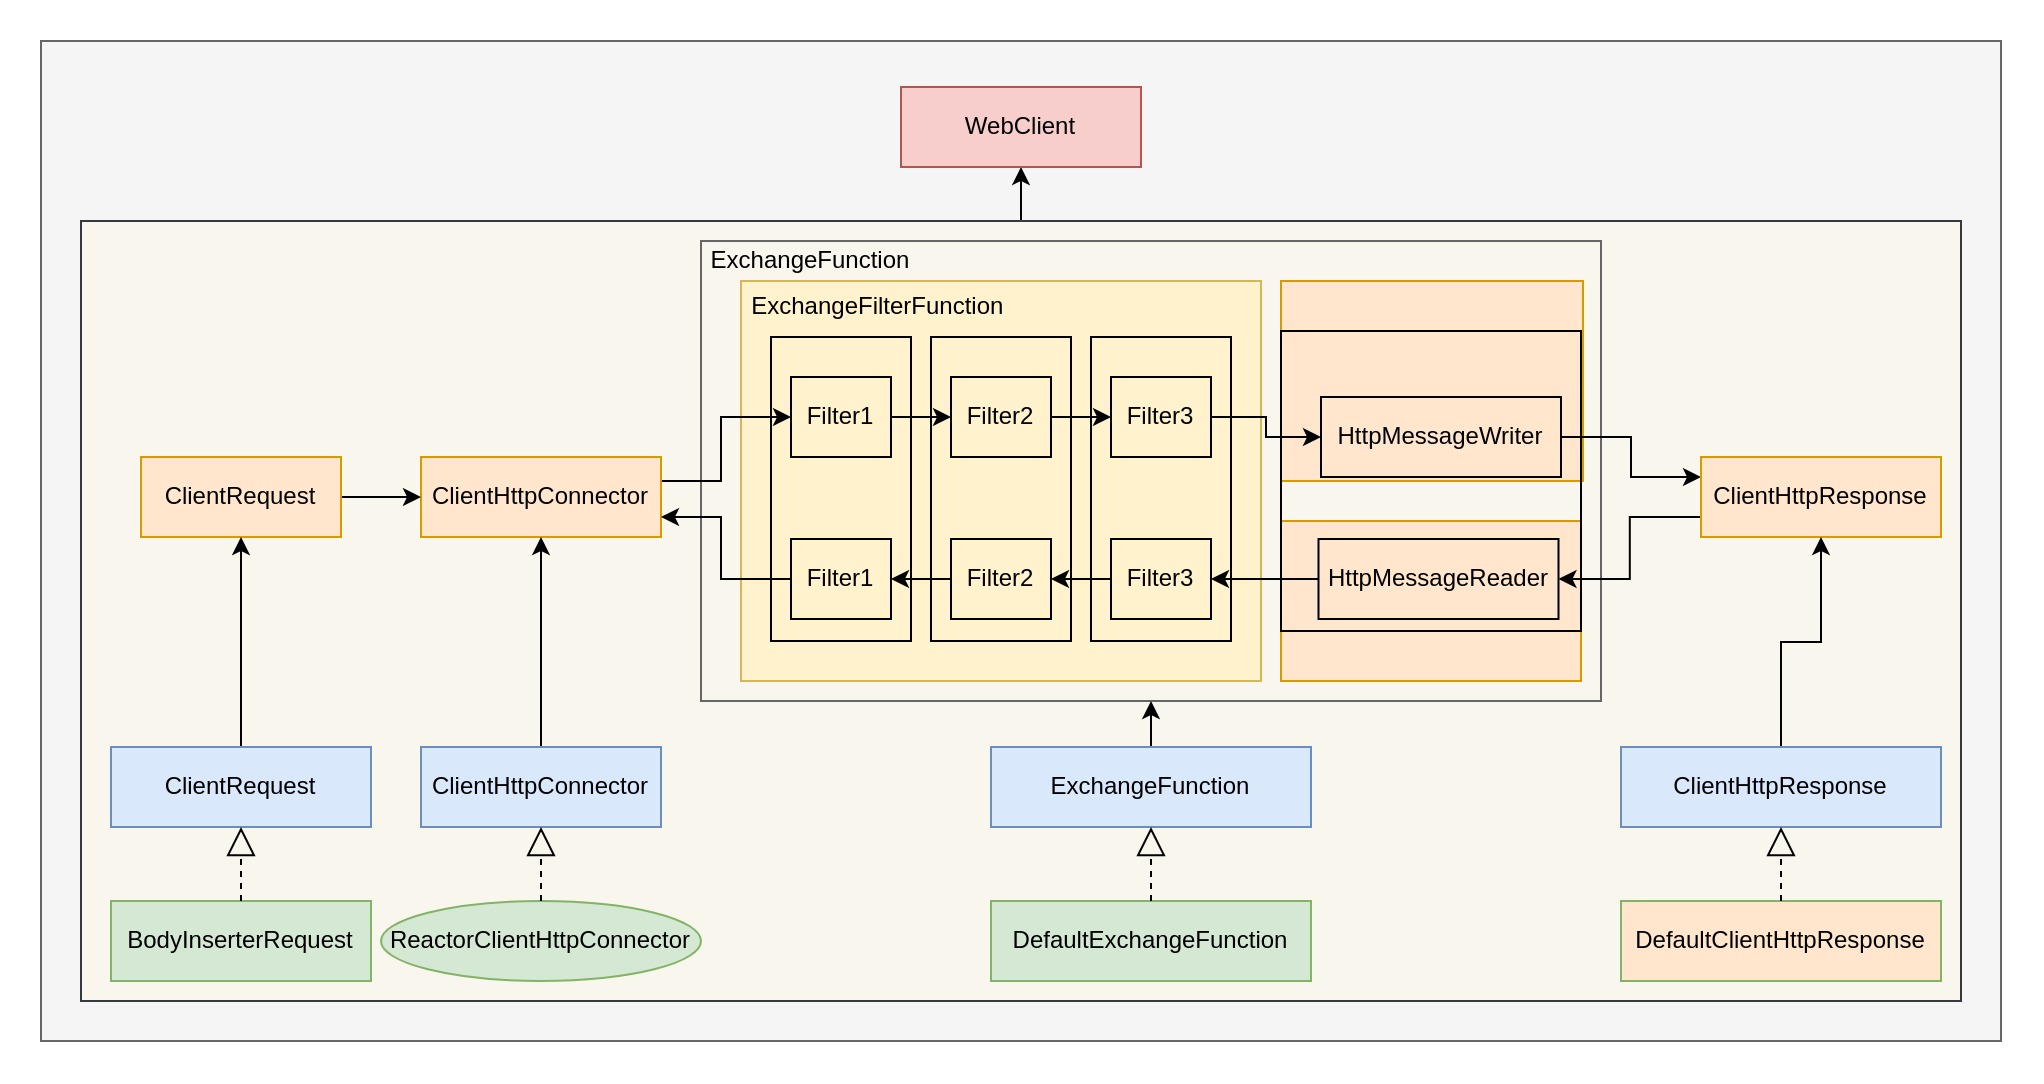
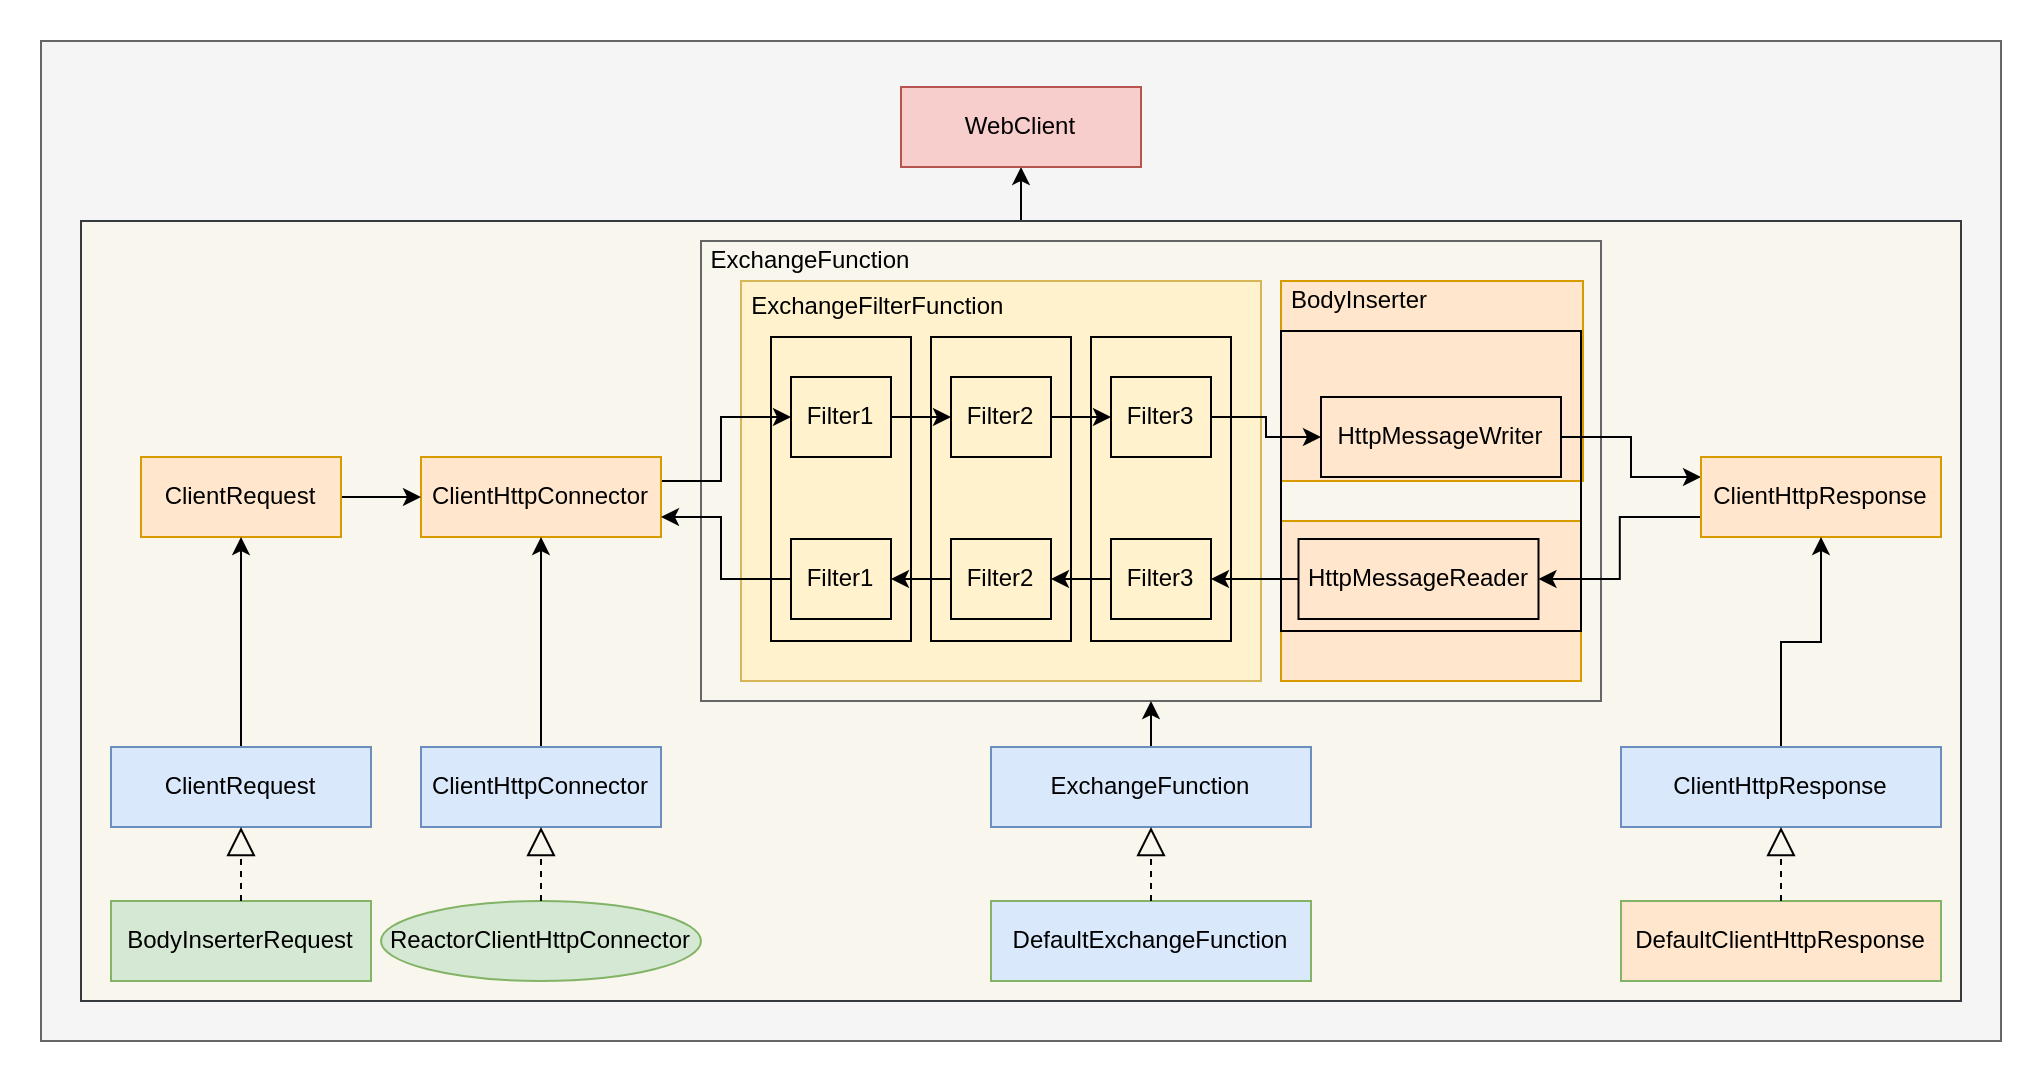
node "BodyInserter": added
node "HttpMessageReader": moved (1439, 579) -> (1419, 579)
node "DefaultExchangeFunction": fillcolor #d5e8d4 -> #dae8fc
